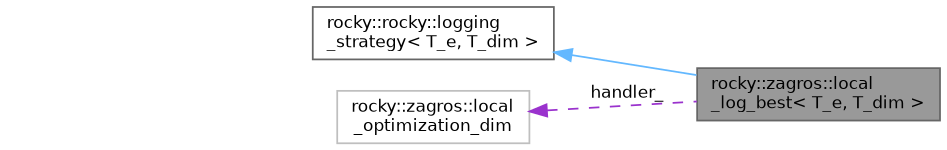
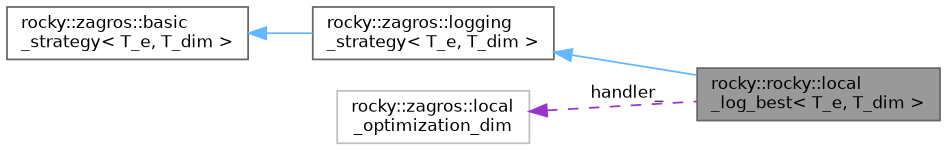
node "rocky::zagros::basic _strategy< T_e, T_dim >": added
node "rocky::rocky::logging _strategy< T_e, T_dim >": label "rocky::rocky::logging _strategy< T_e, T_dim >" -> "rocky::zagros::logging _strategy< T_e, T_dim >"
node "rocky::zagros::local _log_best< T_e, T_dim >": label "rocky::zagros::local _log_best< T_e, T_dim >" -> "rocky::rocky::local _log_best< T_e, T_dim >"
